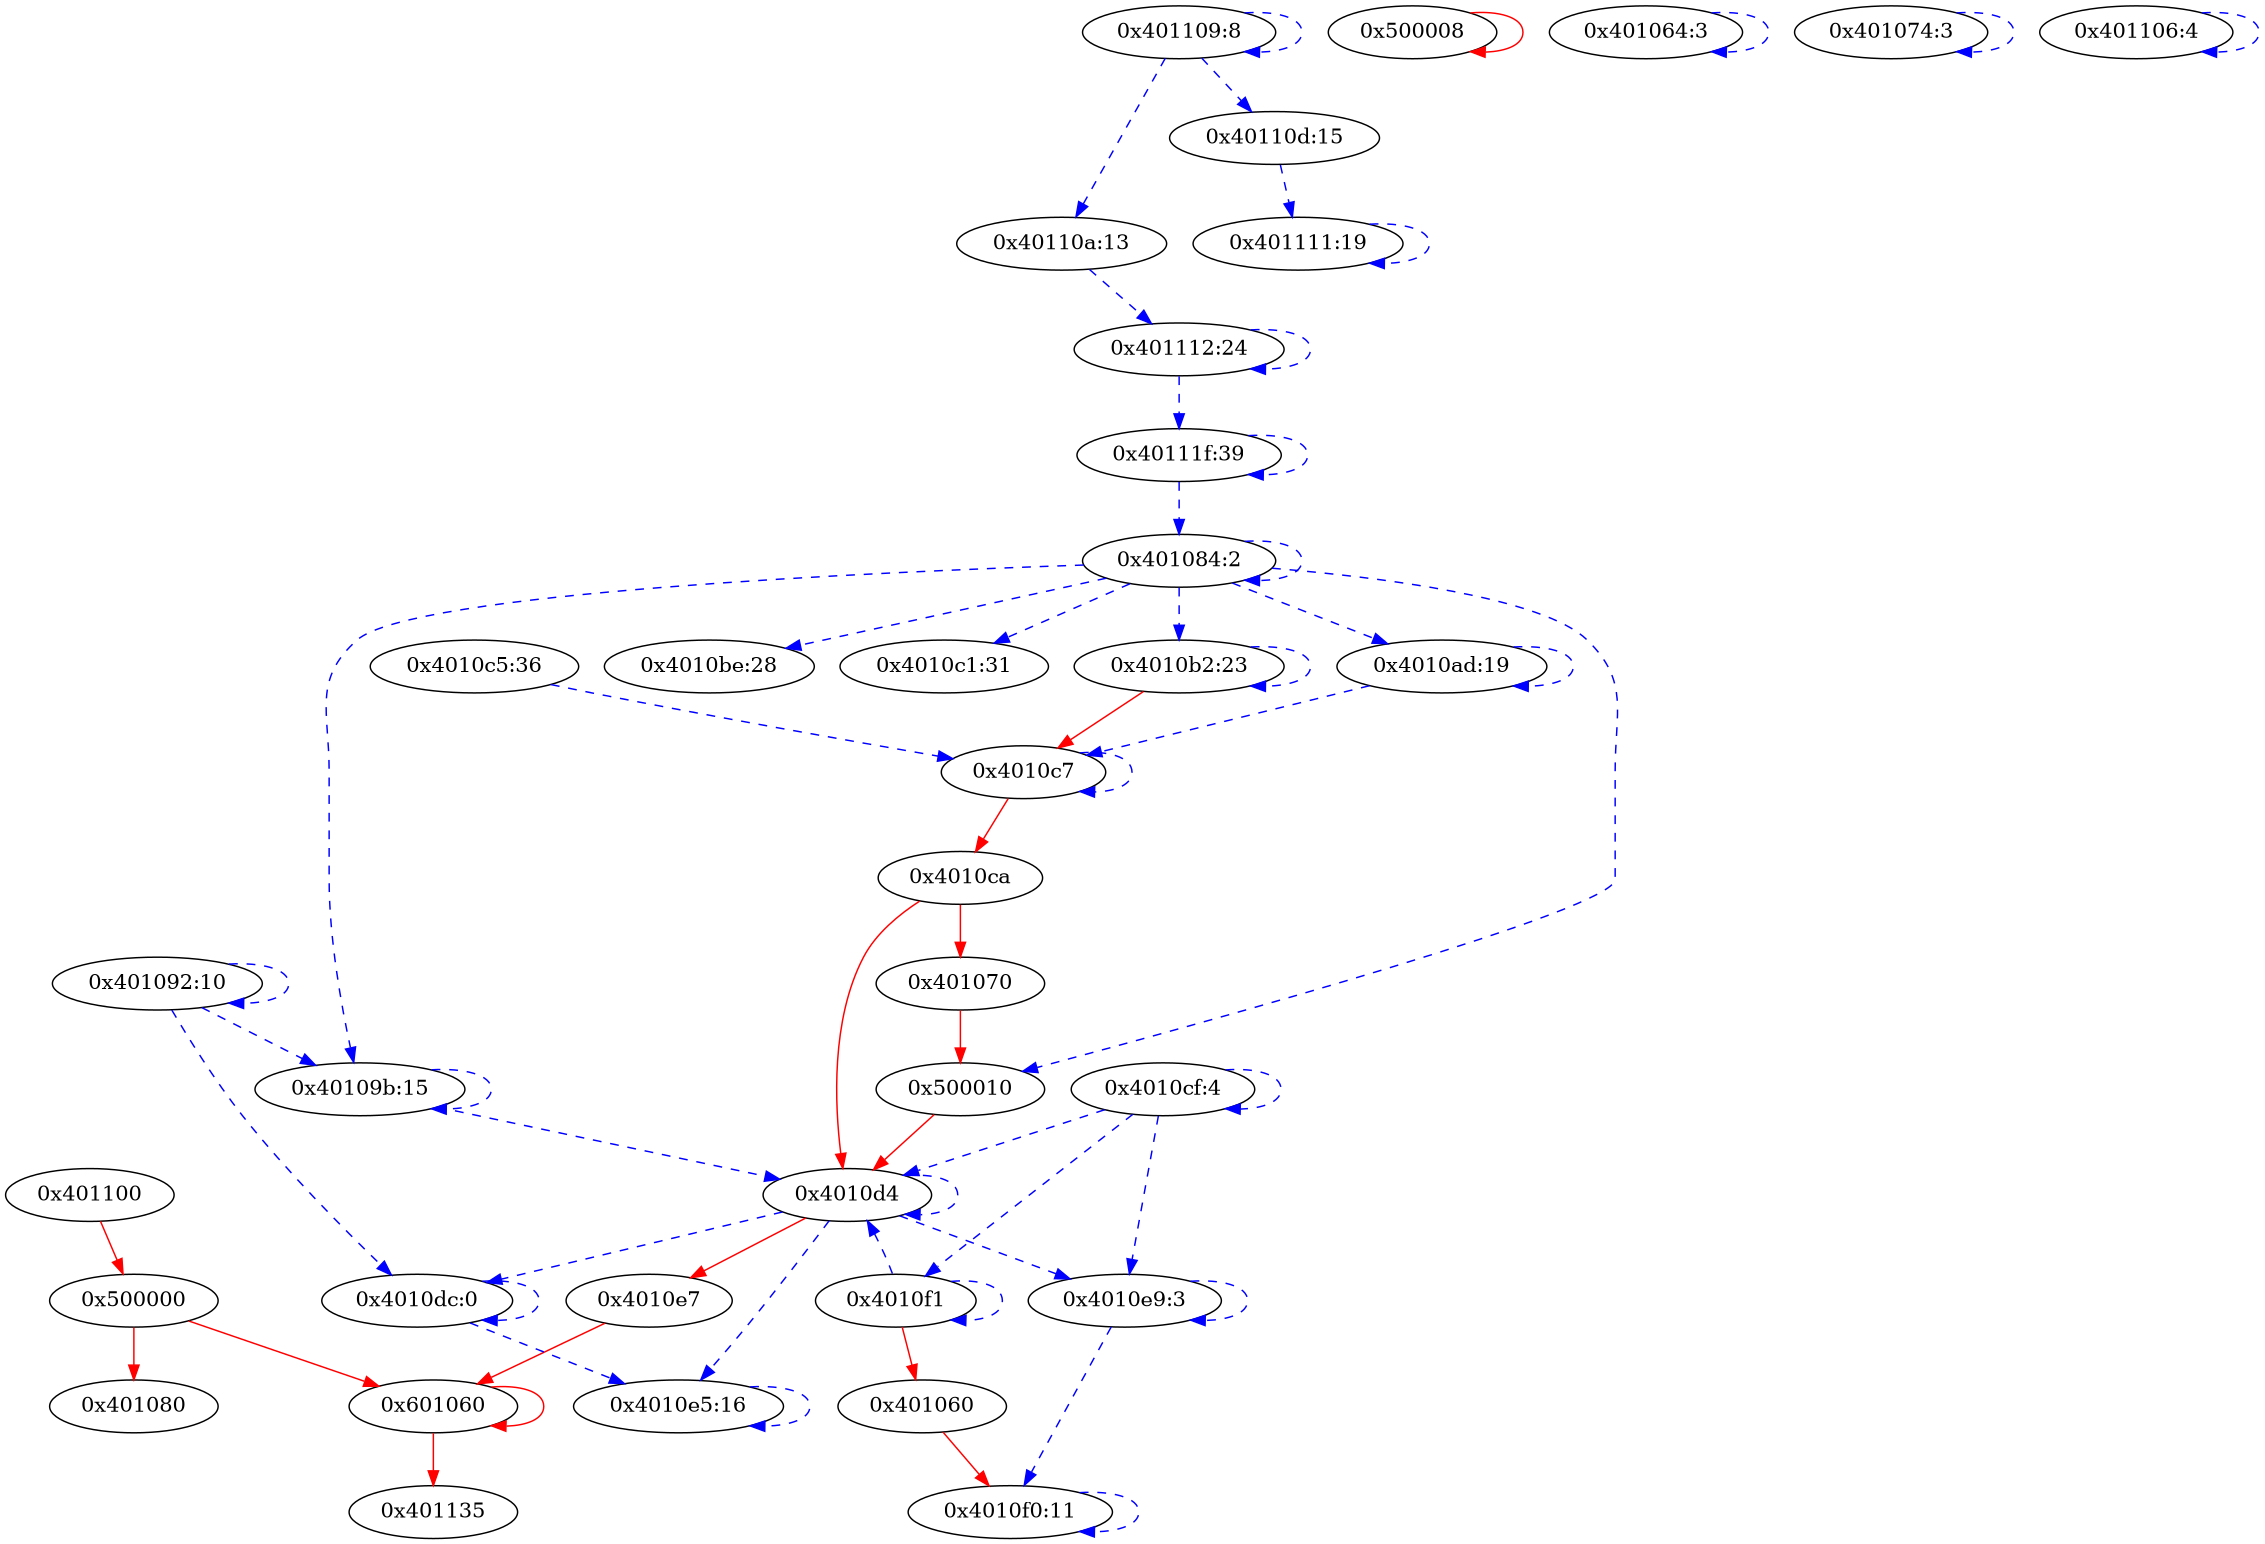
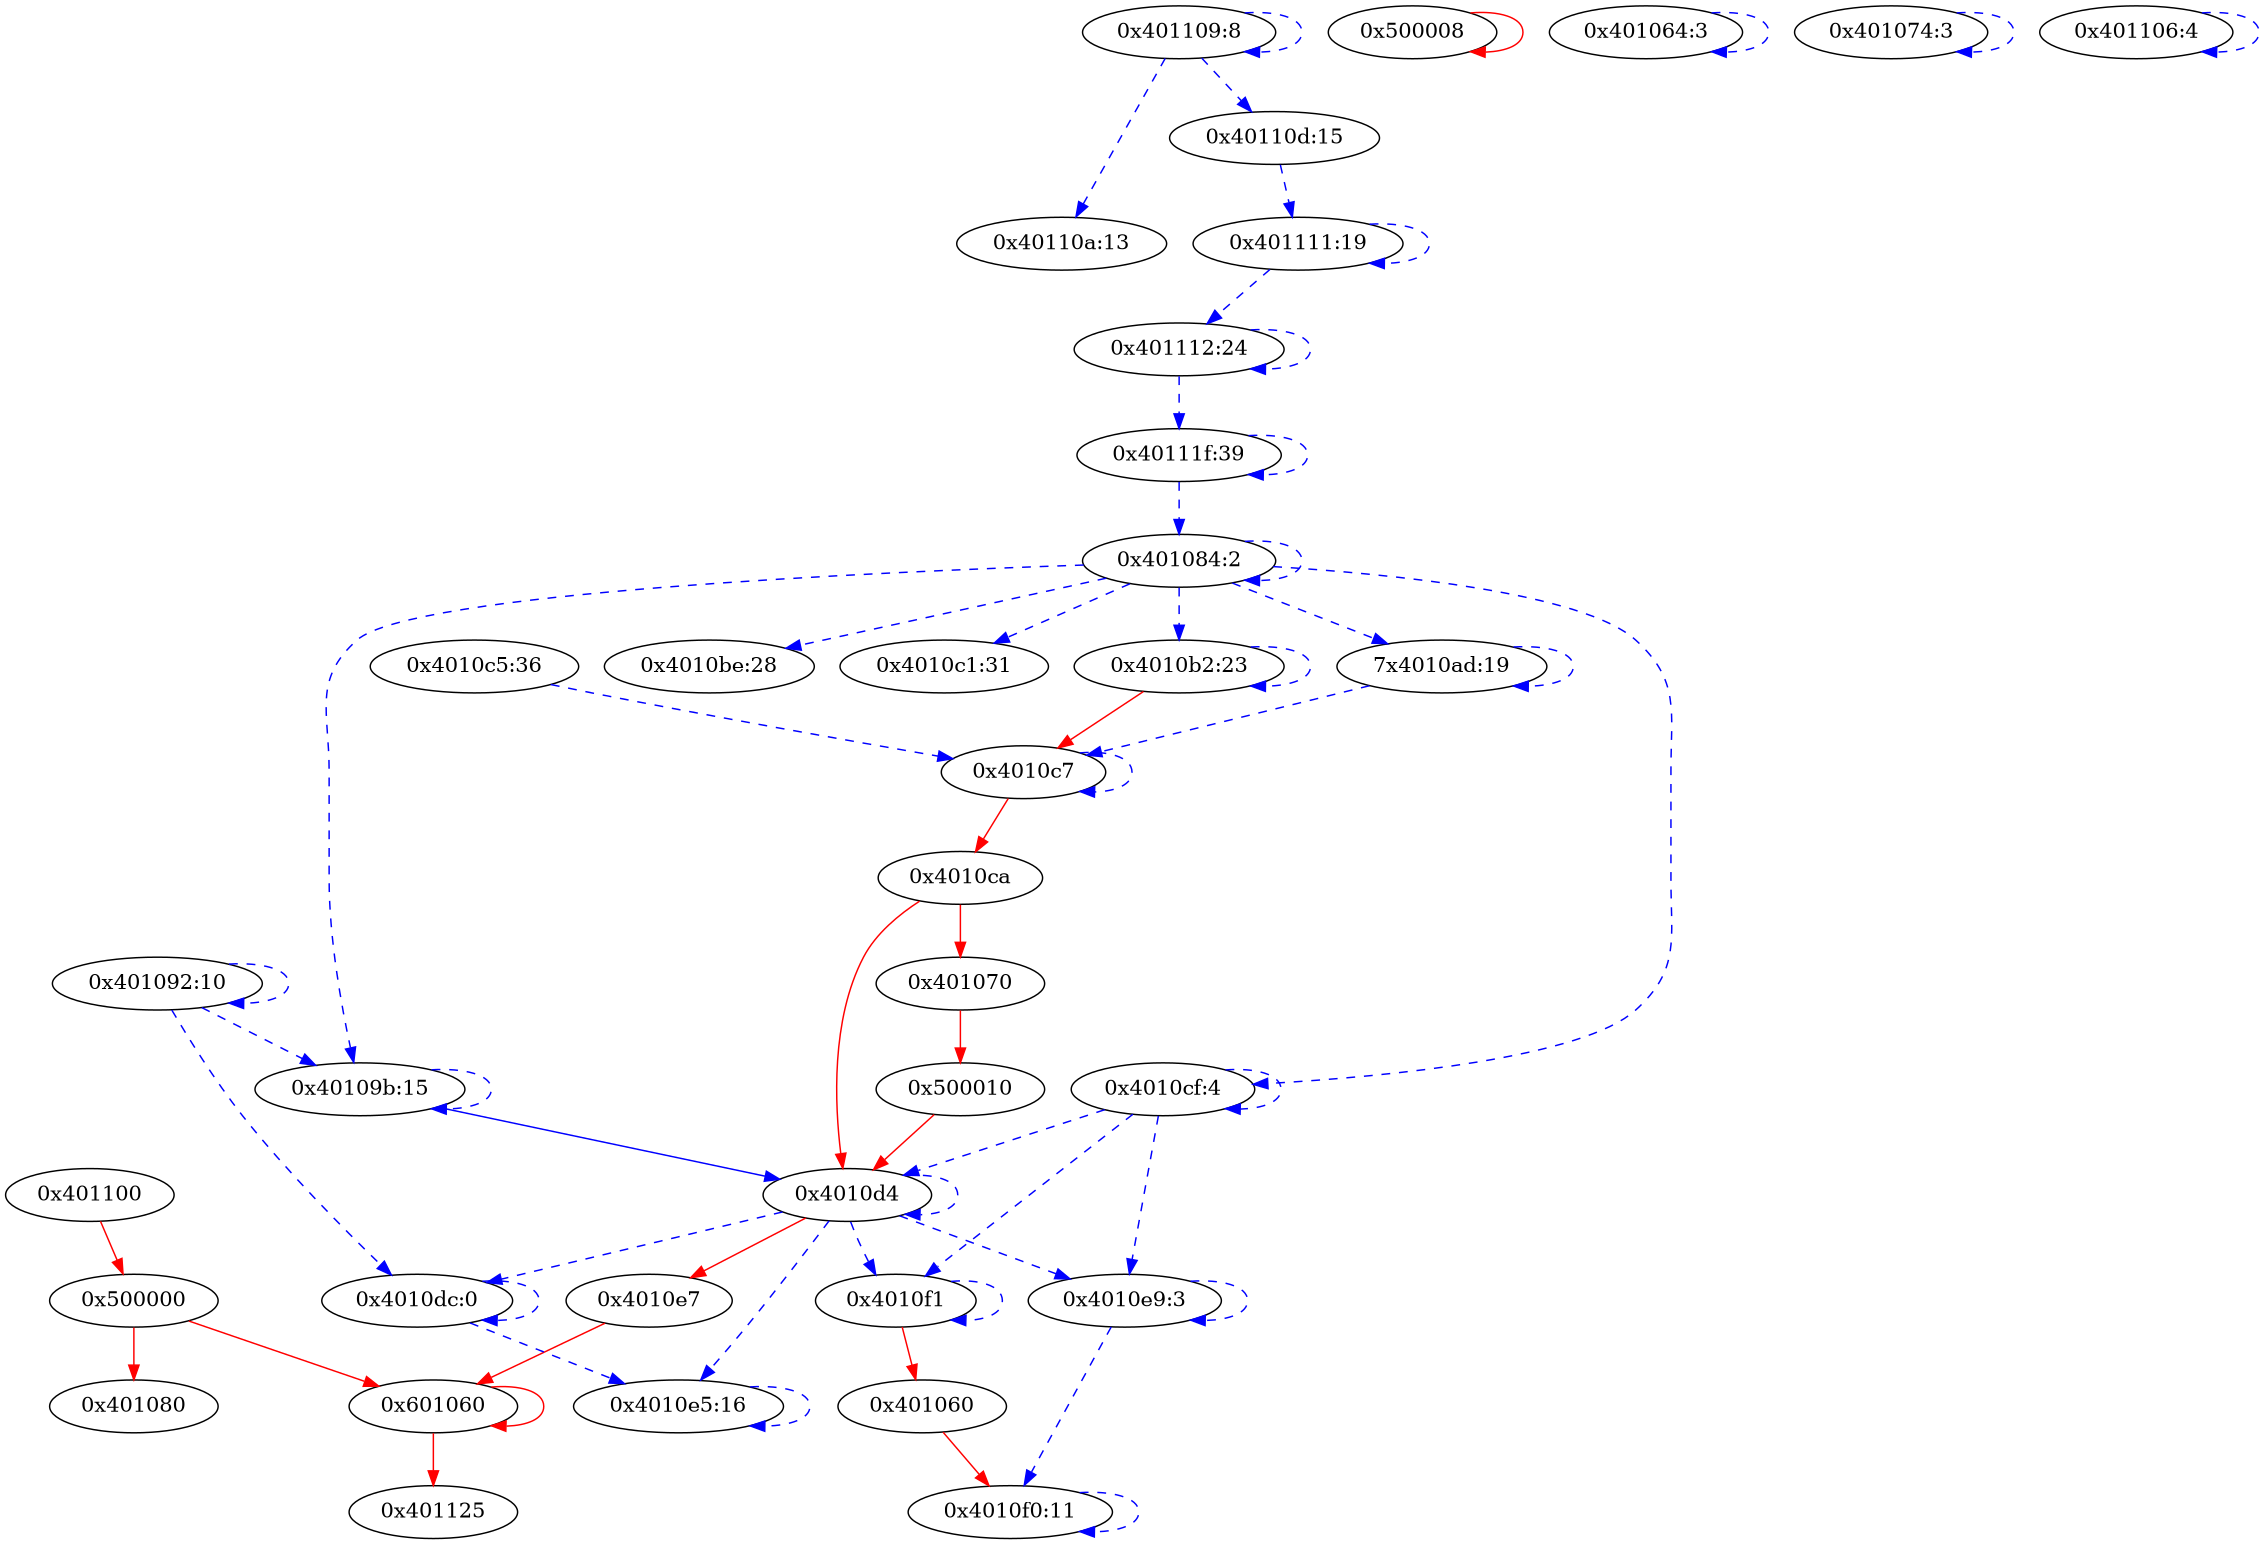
edge "0x40110a:13" -> "0x401112:24": now "0x401111:19" -> "0x401112:24"
node "0x4010ad:19": label "0x4010ad:19" -> "7x4010ad:19"
edge "0x401084:2" -> "0x500010": now "0x401084:2" -> "0x4010cf:4"
edge "0x40109b:15" -> "0x4010d4": style dashed -> solid
edge "0x4010f1" -> "0x4010d4": reversed
node "0x401135": label "0x401135" -> "0x401125"
